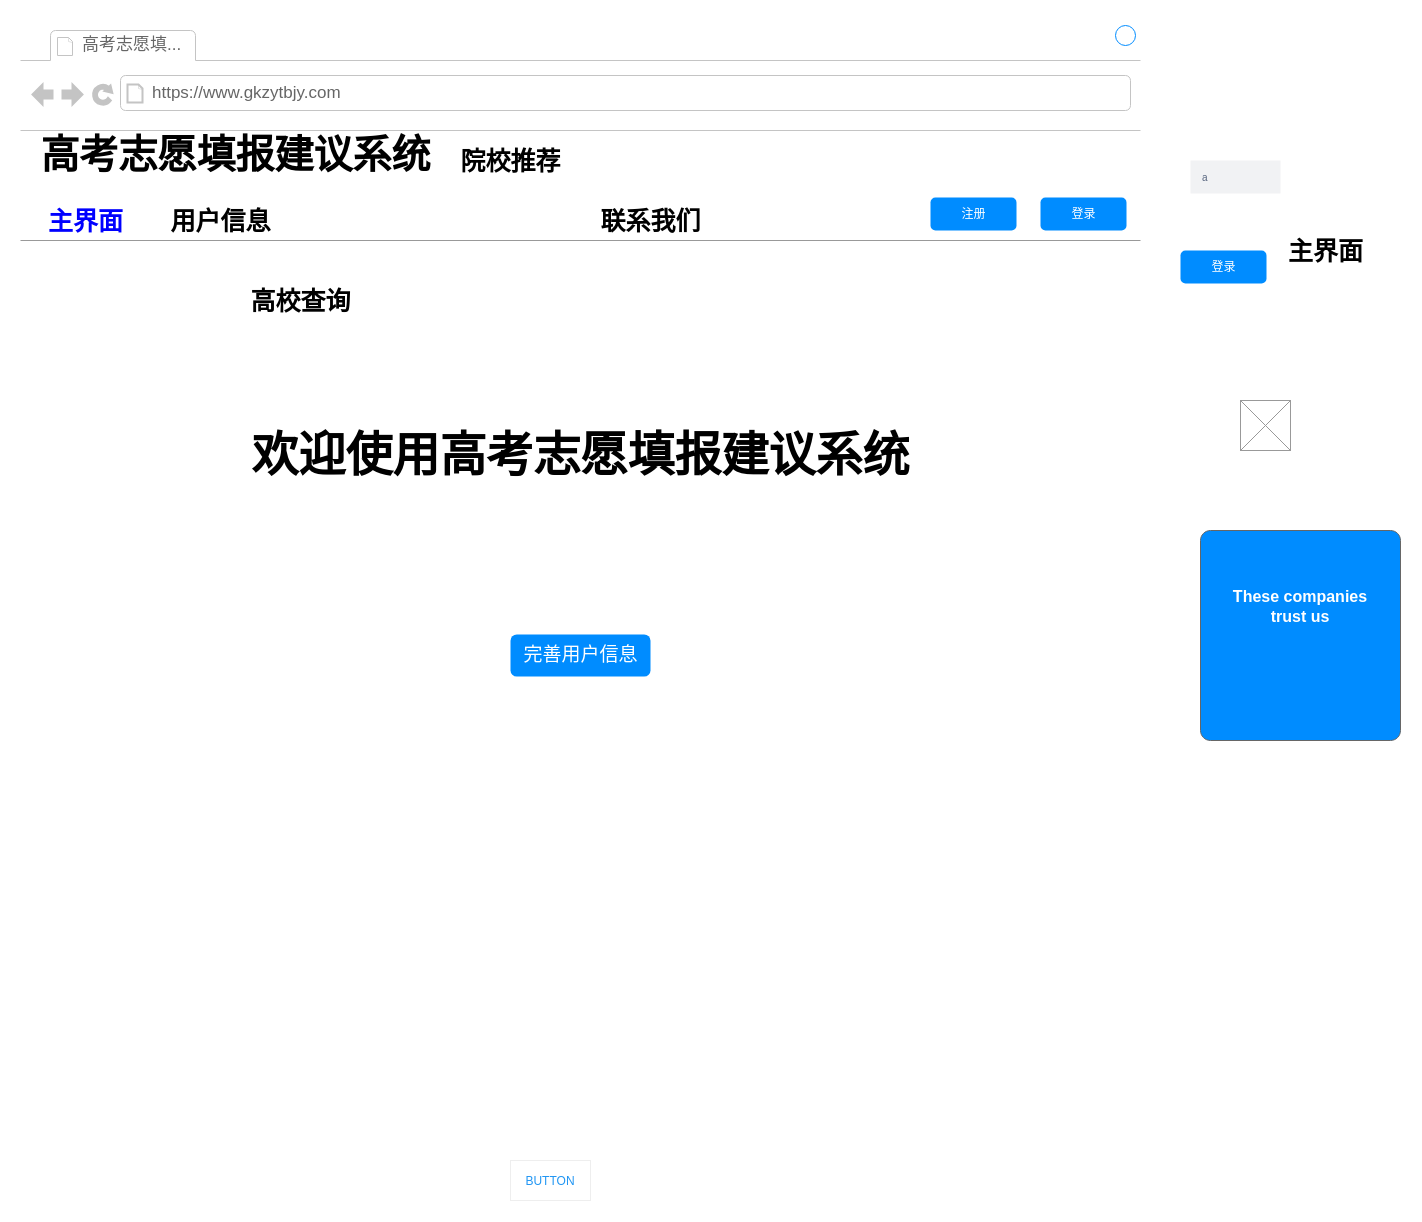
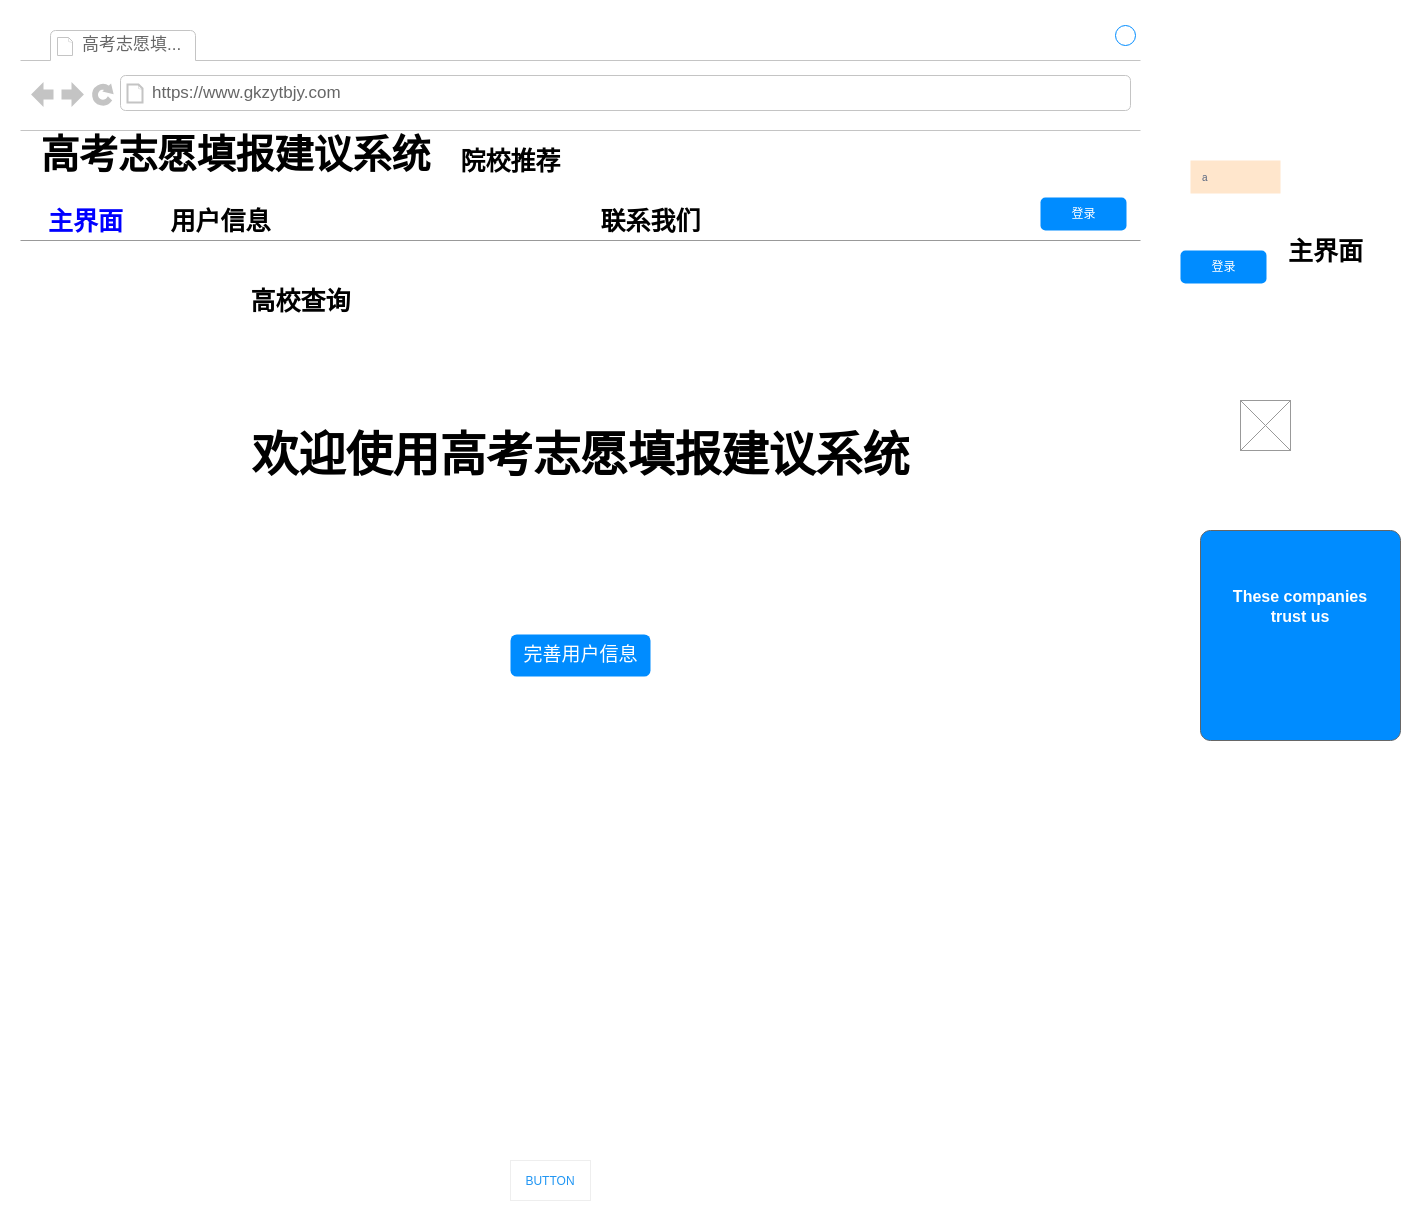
node "a": fillcolor #f1f2f4 -> #ffe6cc
node "注册": removed
